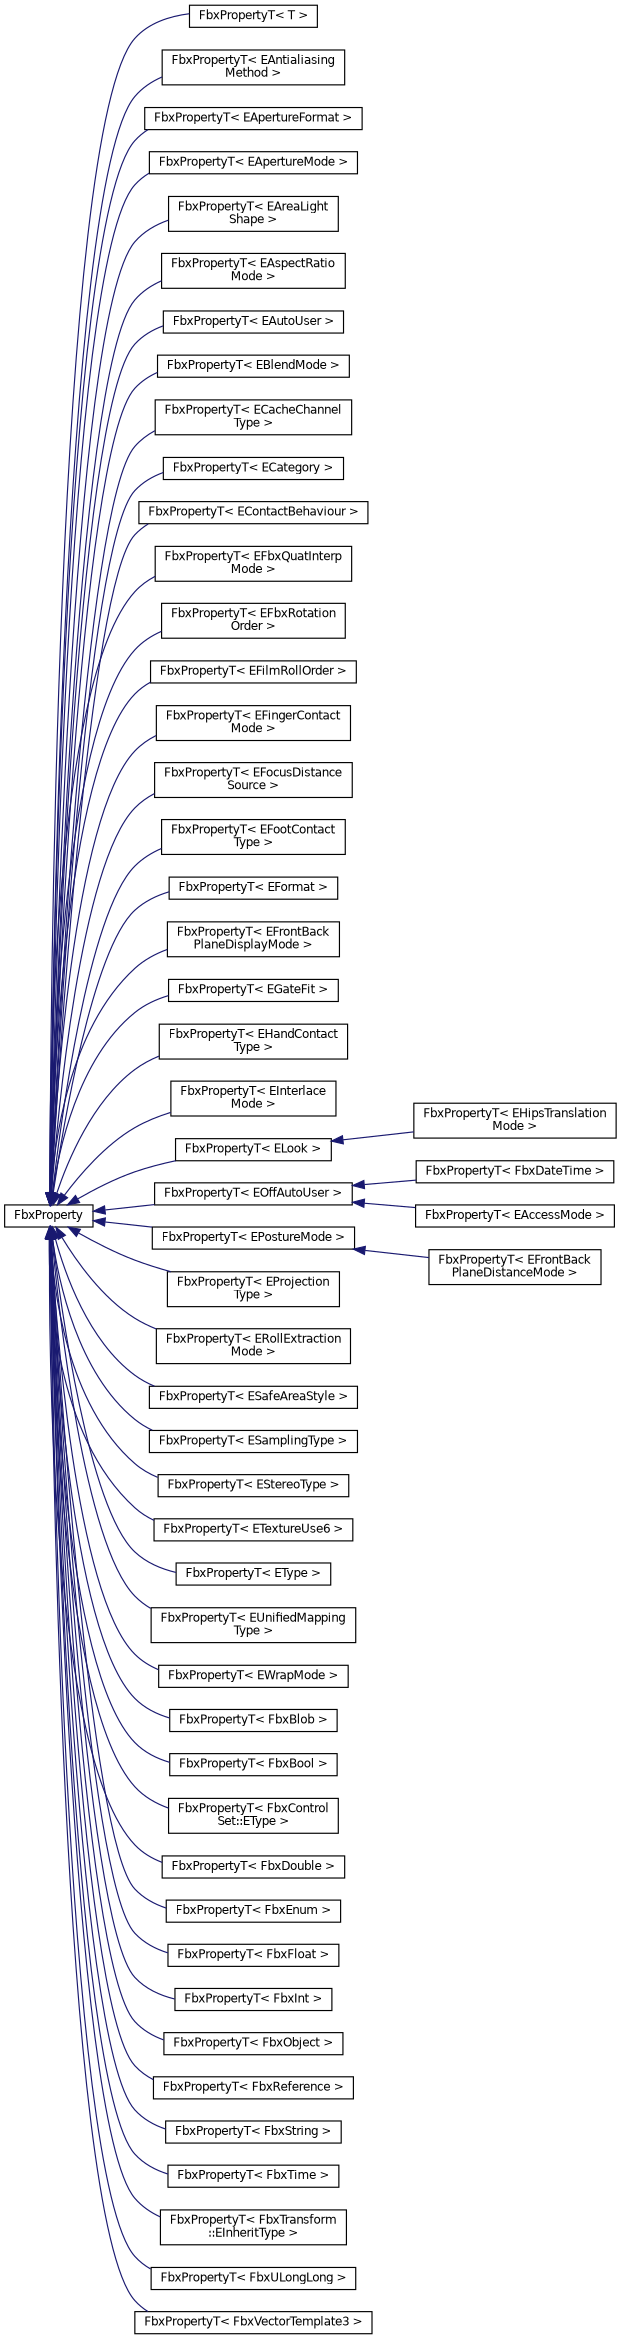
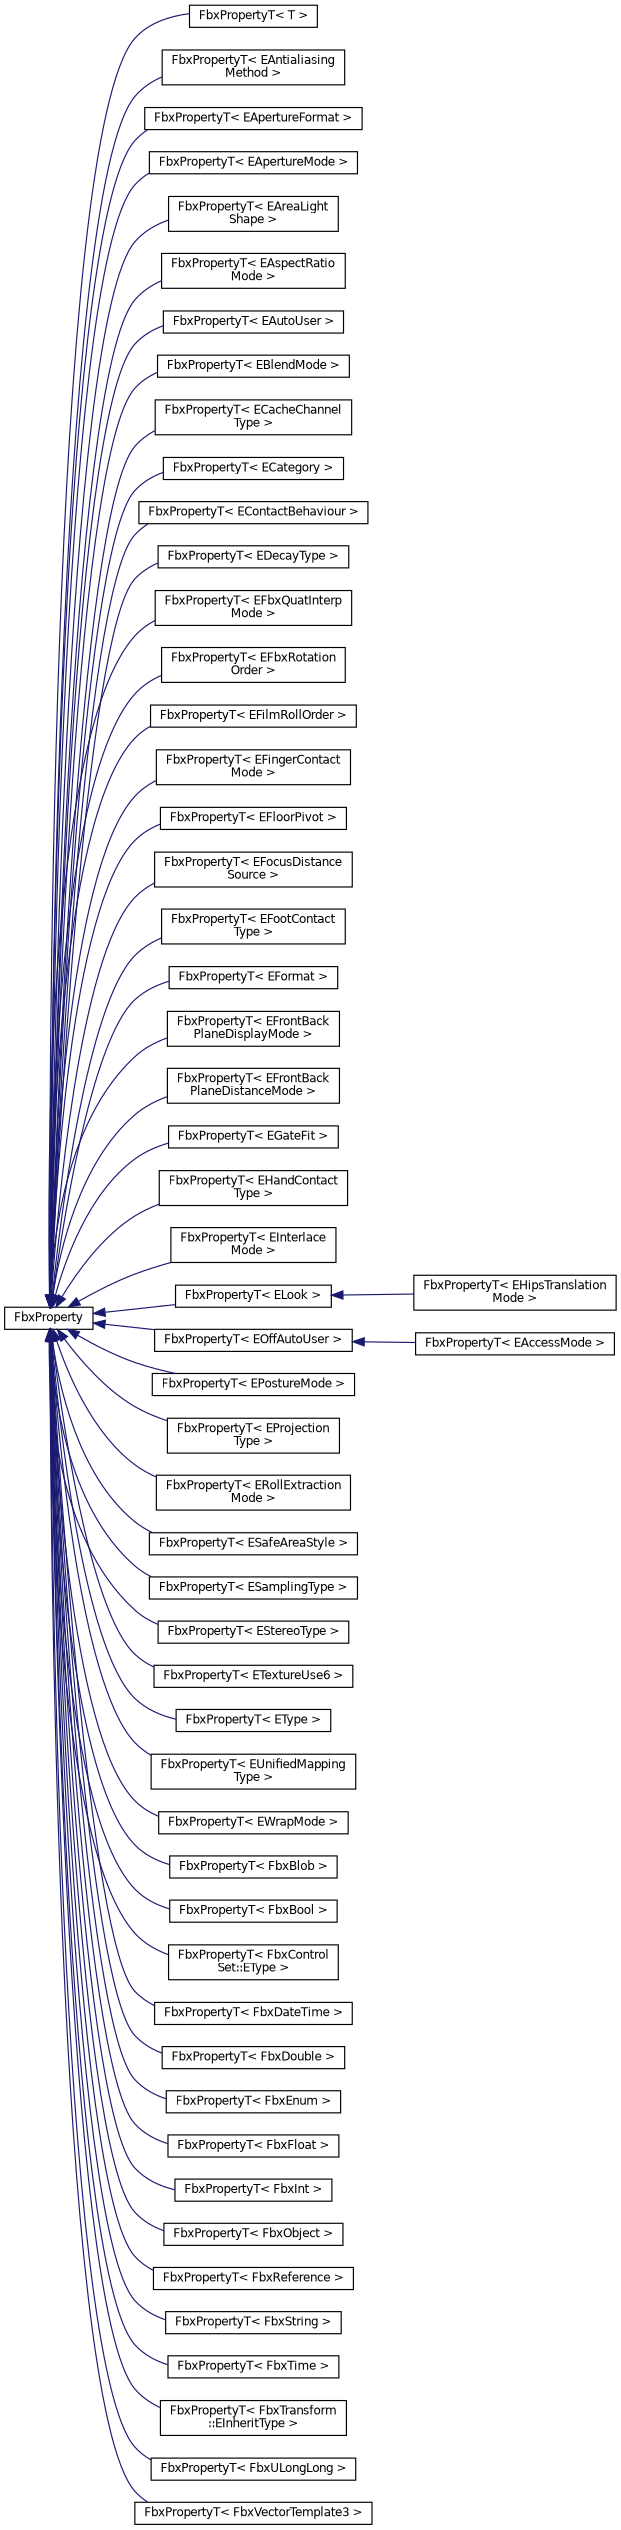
node "FbxPropertyT< EDecayType >": added
node "FbxPropertyT< EFloorPivot >": added
edge "FbxPropertyT< FbxDateTime >" -> "FbxPropertyT< EOffAutoUser >": now "FbxPropertyT< FbxDateTime >" -> "FbxProperty"
edge "FbxPropertyT< EFrontBack PlaneDistanceMode >" -> "FbxPropertyT< EPostureMode >": now "FbxPropertyT< EFrontBack PlaneDistanceMode >" -> "FbxProperty"
